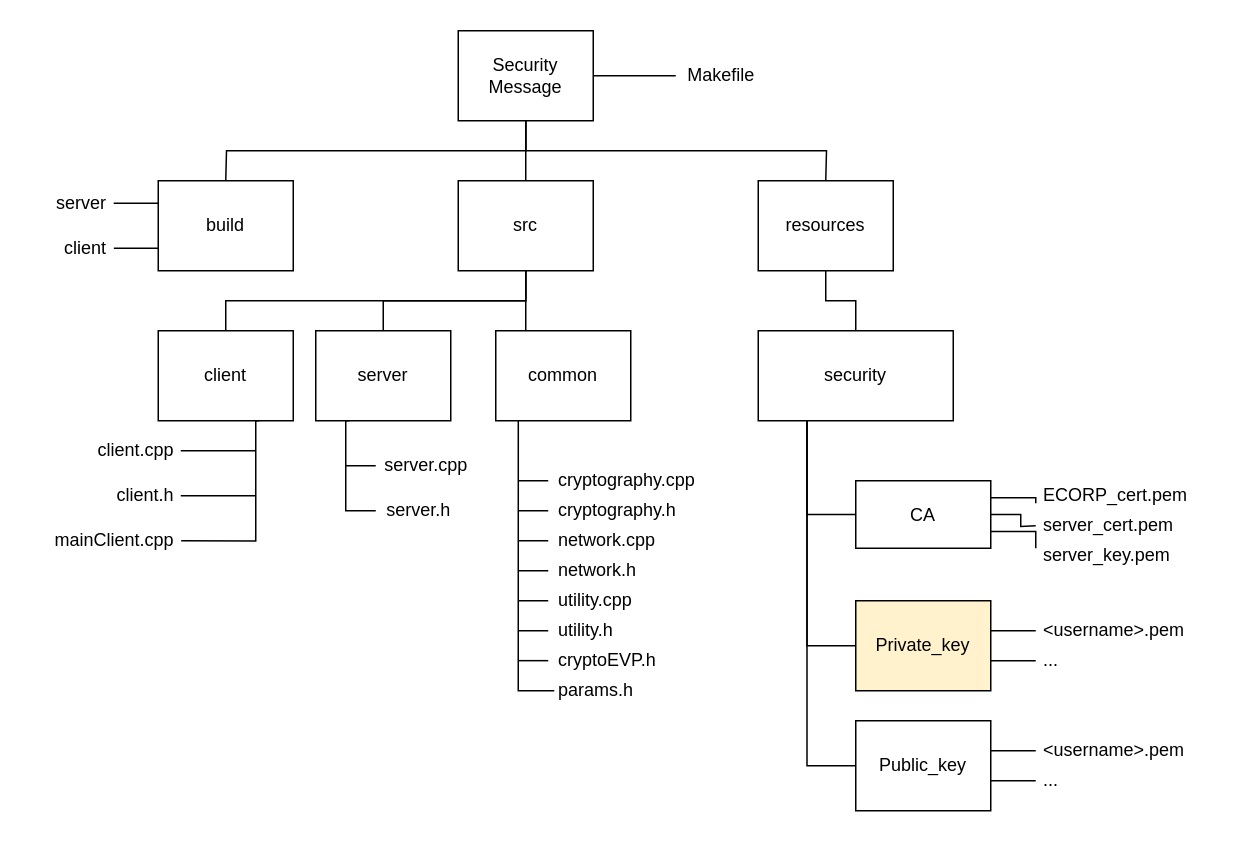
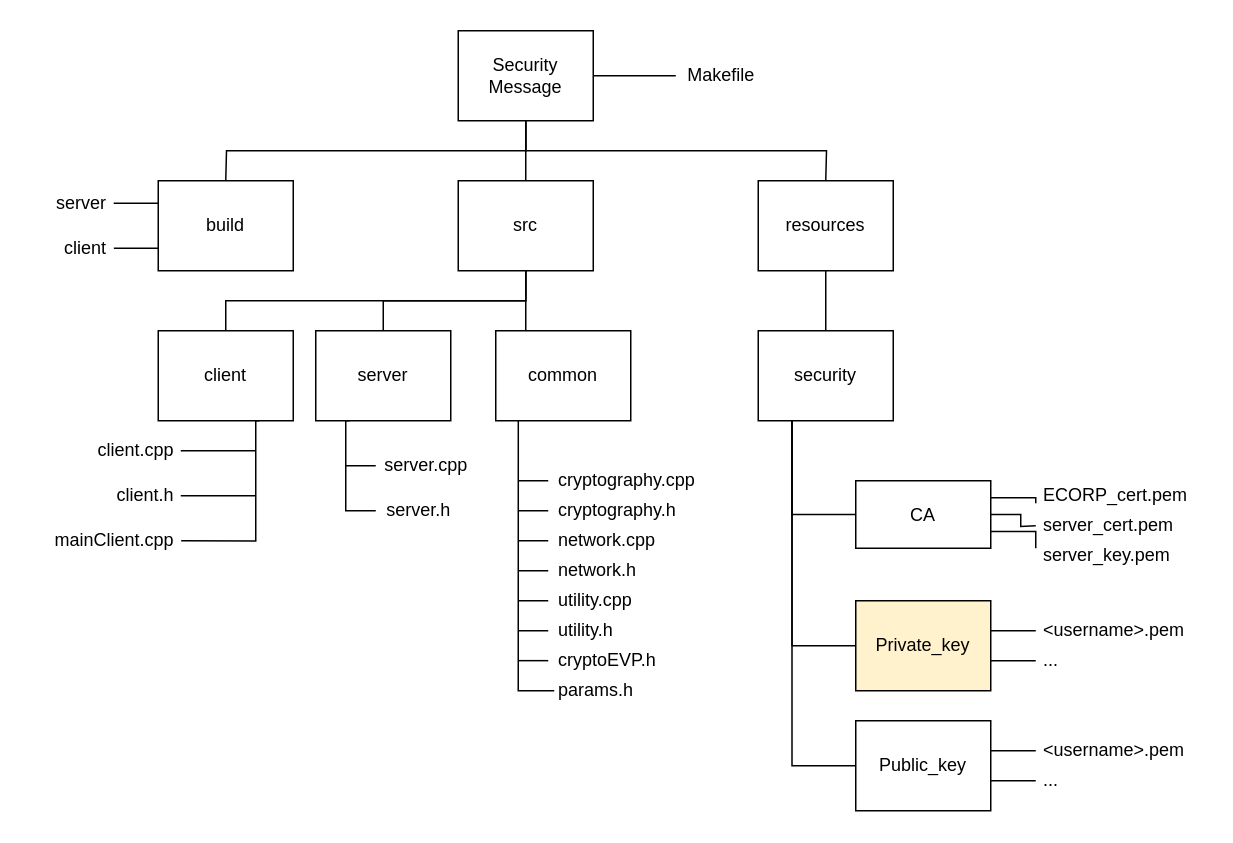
node "security": size 195x90 -> 135x90
